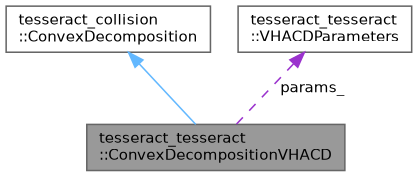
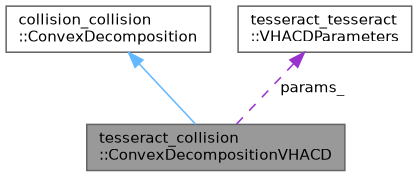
node "tesseract_collision ::ConvexDecomposition": label "tesseract_collision ::ConvexDecomposition" -> "collision_collision ::ConvexDecomposition"
node "tesseract_tesseract ::ConvexDecompositionVHACD": label "tesseract_tesseract ::ConvexDecompositionVHACD" -> "tesseract_collision ::ConvexDecompositionVHACD"
